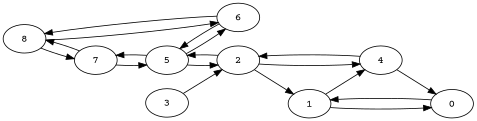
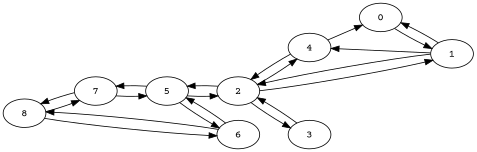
edge "1" -> "2": added
edge "2" -> "3": added
